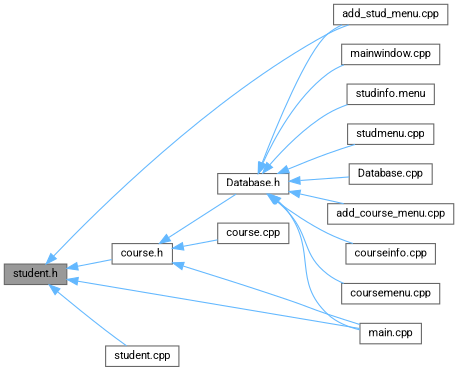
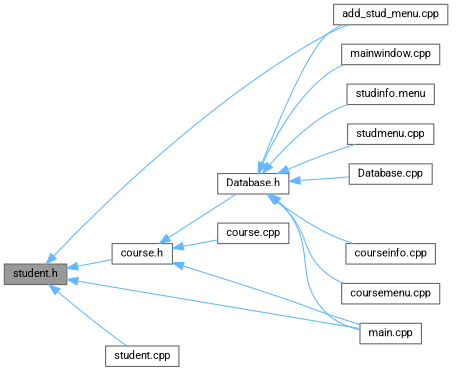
node "add_course_menu.cpp": removed
